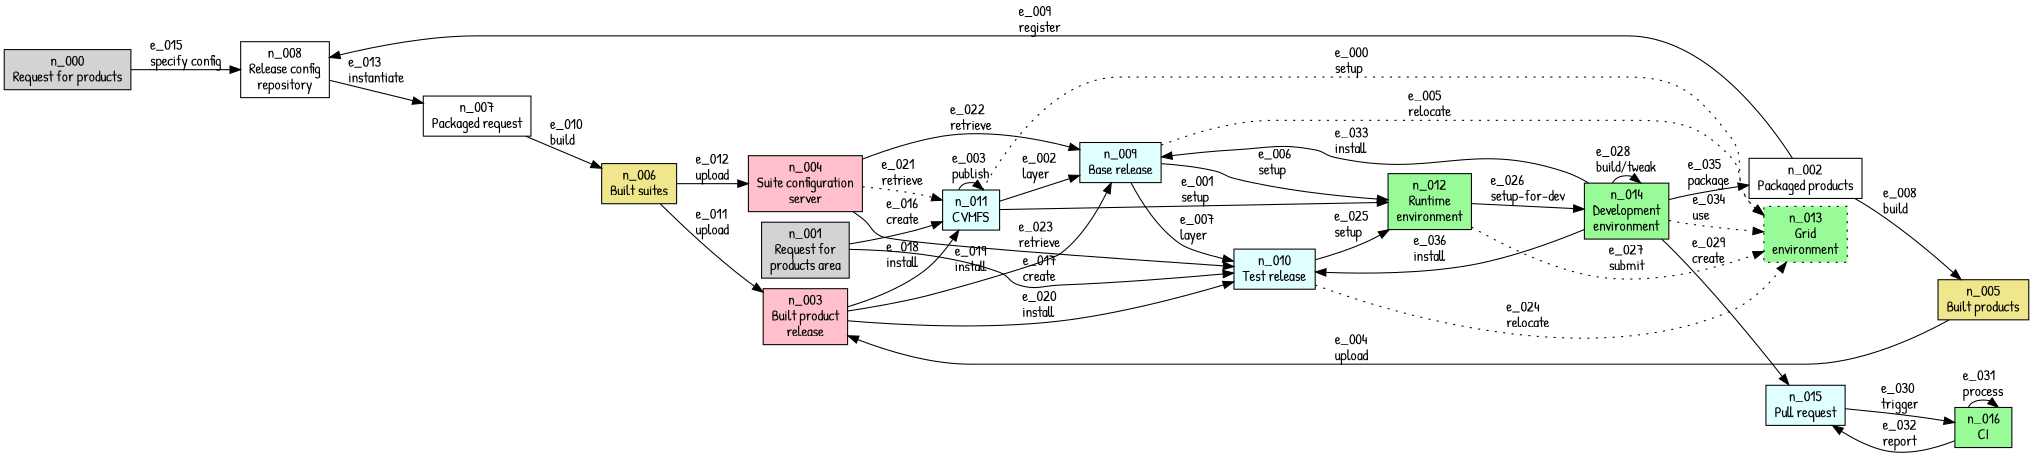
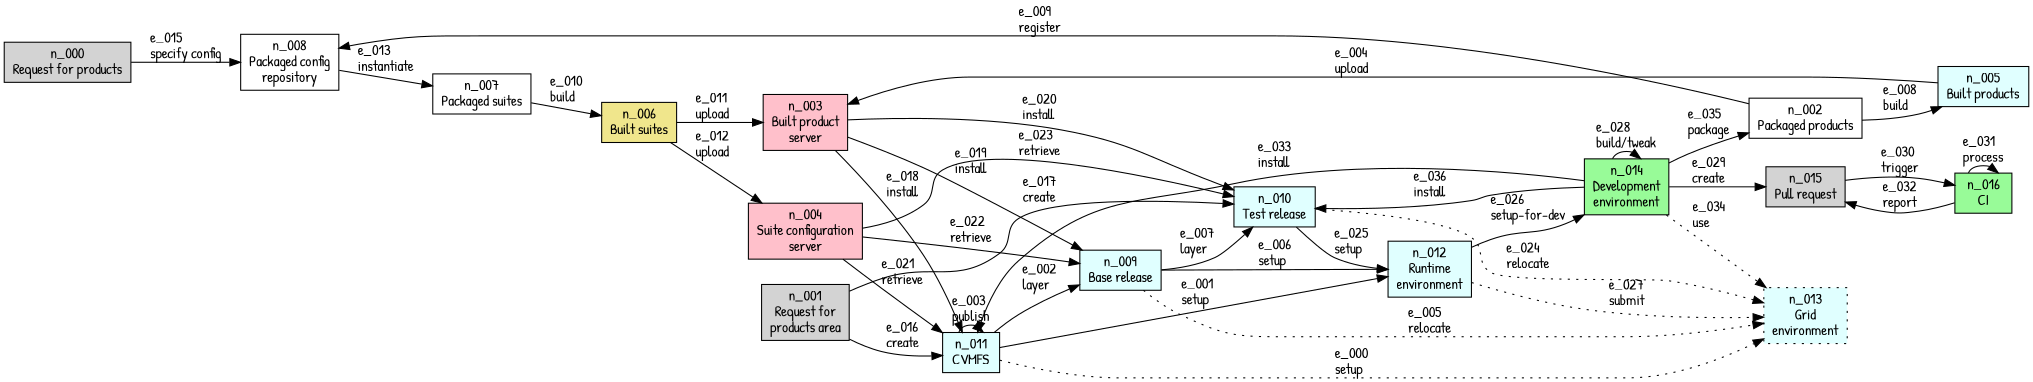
node "n_008 Release config repository": label "n_008 Release config repository" -> "n_008 Packaged config repository"
node "n_007 Packaged request": label "n_007 Packaged request" -> "n_007 Packaged suites"
edge "n_014 Development environment" -> "n_009 Base release": now "n_014 Development environment" -> "n_011 CVMFS"
edge "n_004 Suite configuration server" -> "n_011 CVMFS": style dotted -> solid
node "n_012 Runtime environment": fillcolor palegreen -> lightcyan
node "n_013 Grid environment": fillcolor palegreen -> lightcyan
node "n_005 Built products": fillcolor khaki -> lightcyan
node "n_003 Built product release": label "n_003 Built product release" -> "n_003 Built product server"
node "n_015 Pull request": fillcolor lightcyan -> lightgray
